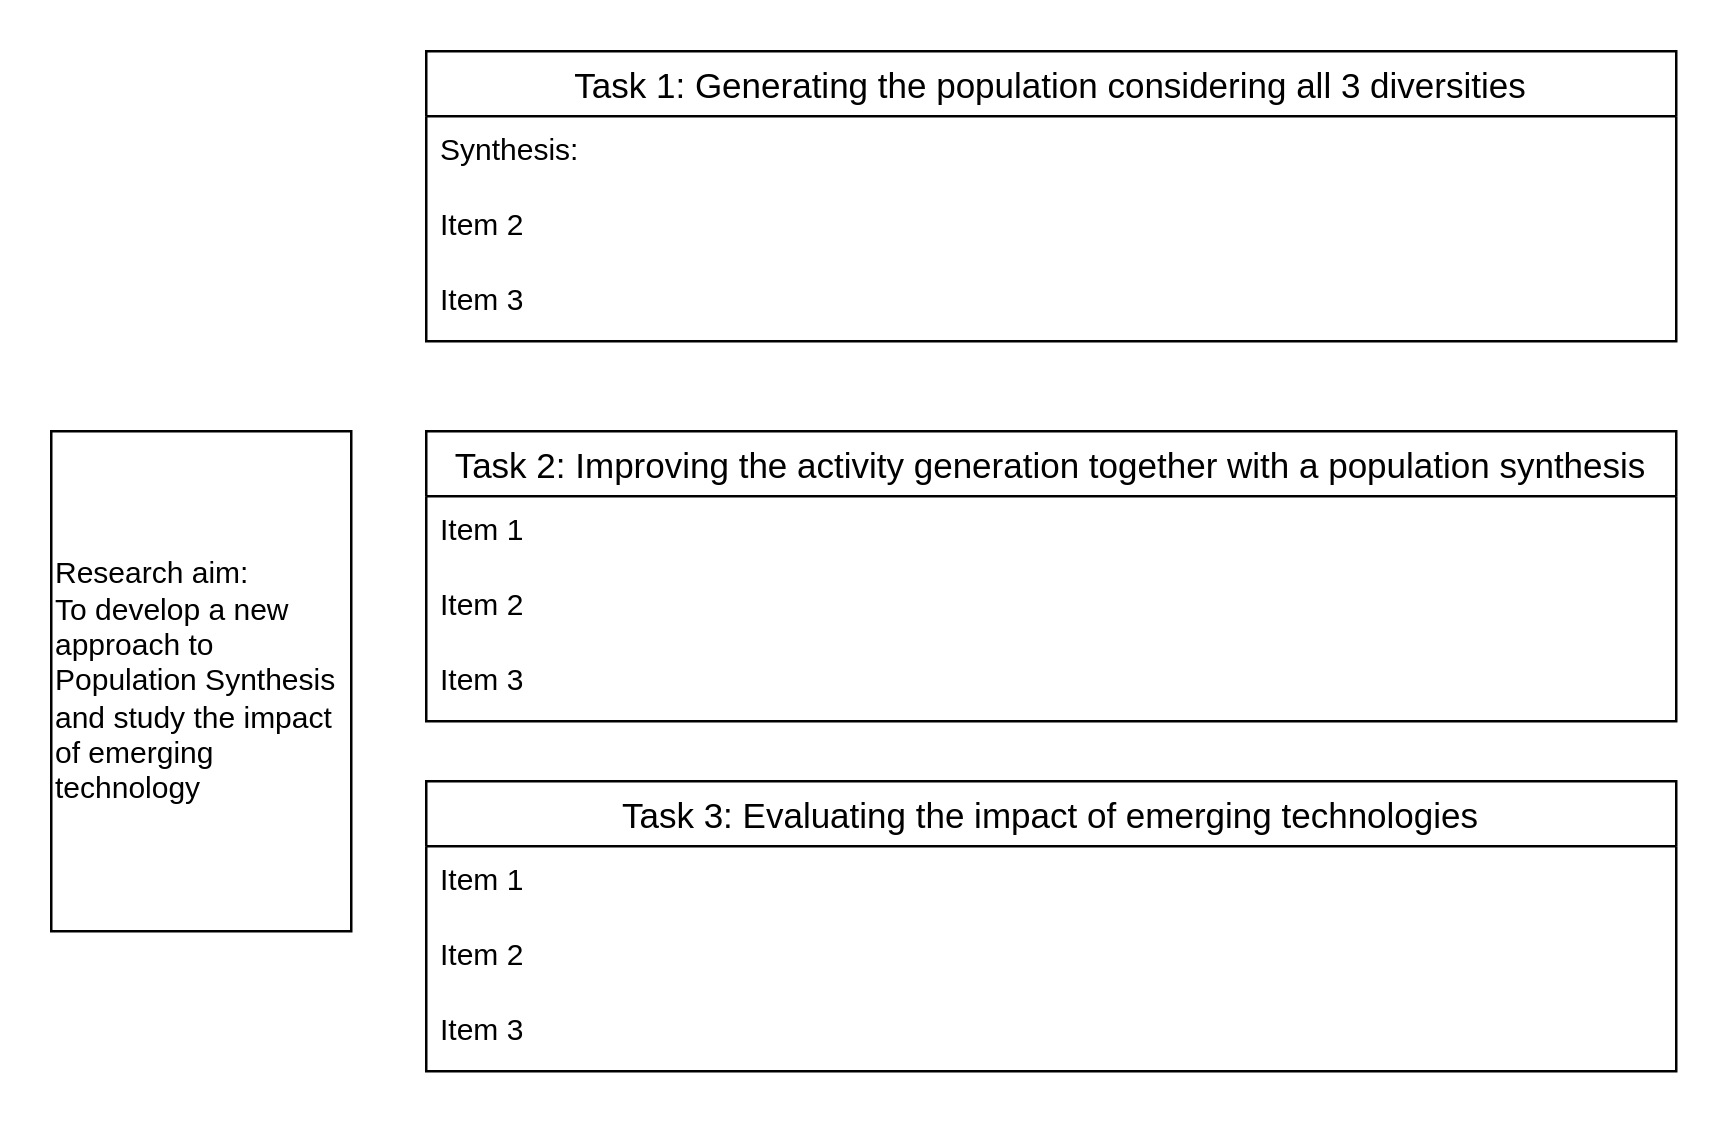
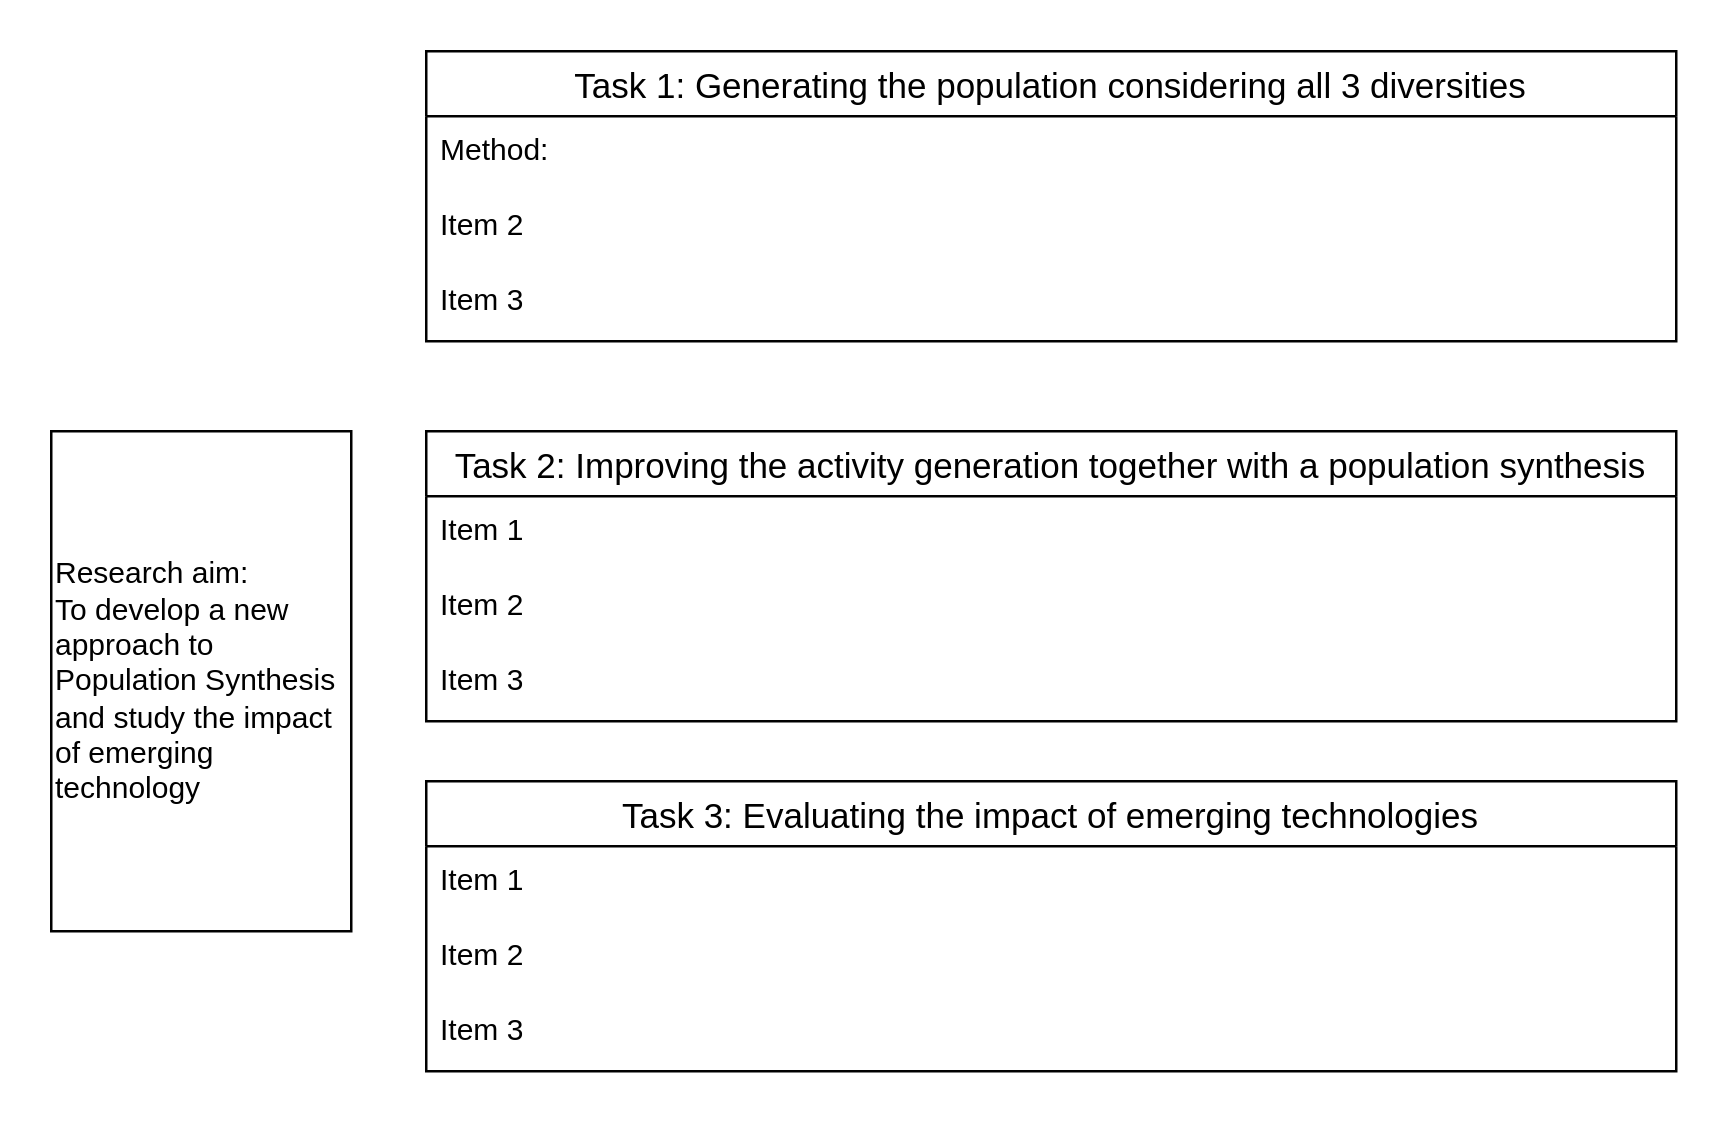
node "Synthesis:": label "Synthesis:" -> "Method:"
